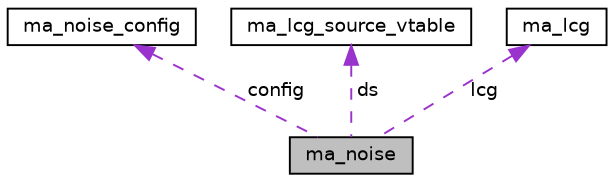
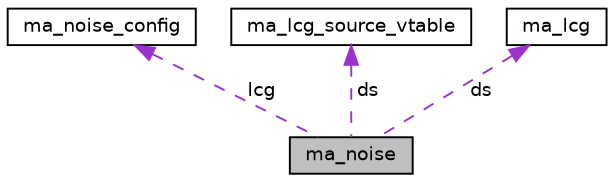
edge "ma_noise" -> "ma_noise_config": label " config" -> " lcg"
edge "ma_noise" -> "ma_lcg": label " lcg" -> " ds"
